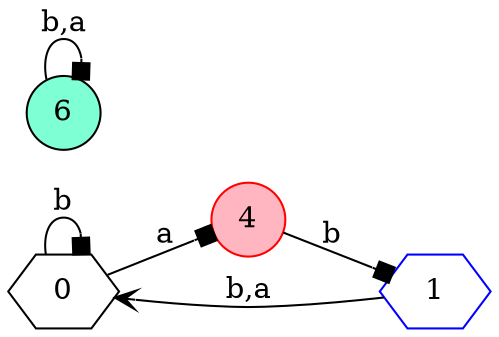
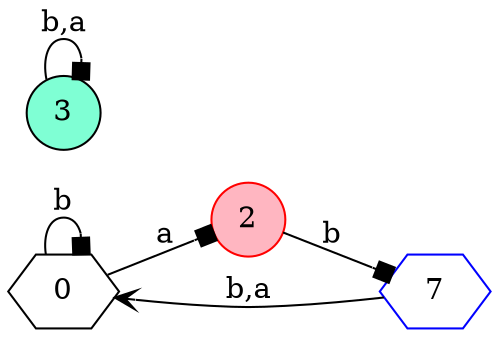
node "6": label "6" -> "3"
node "4": label "4" -> "2"
node "1": label "1" -> "7"
